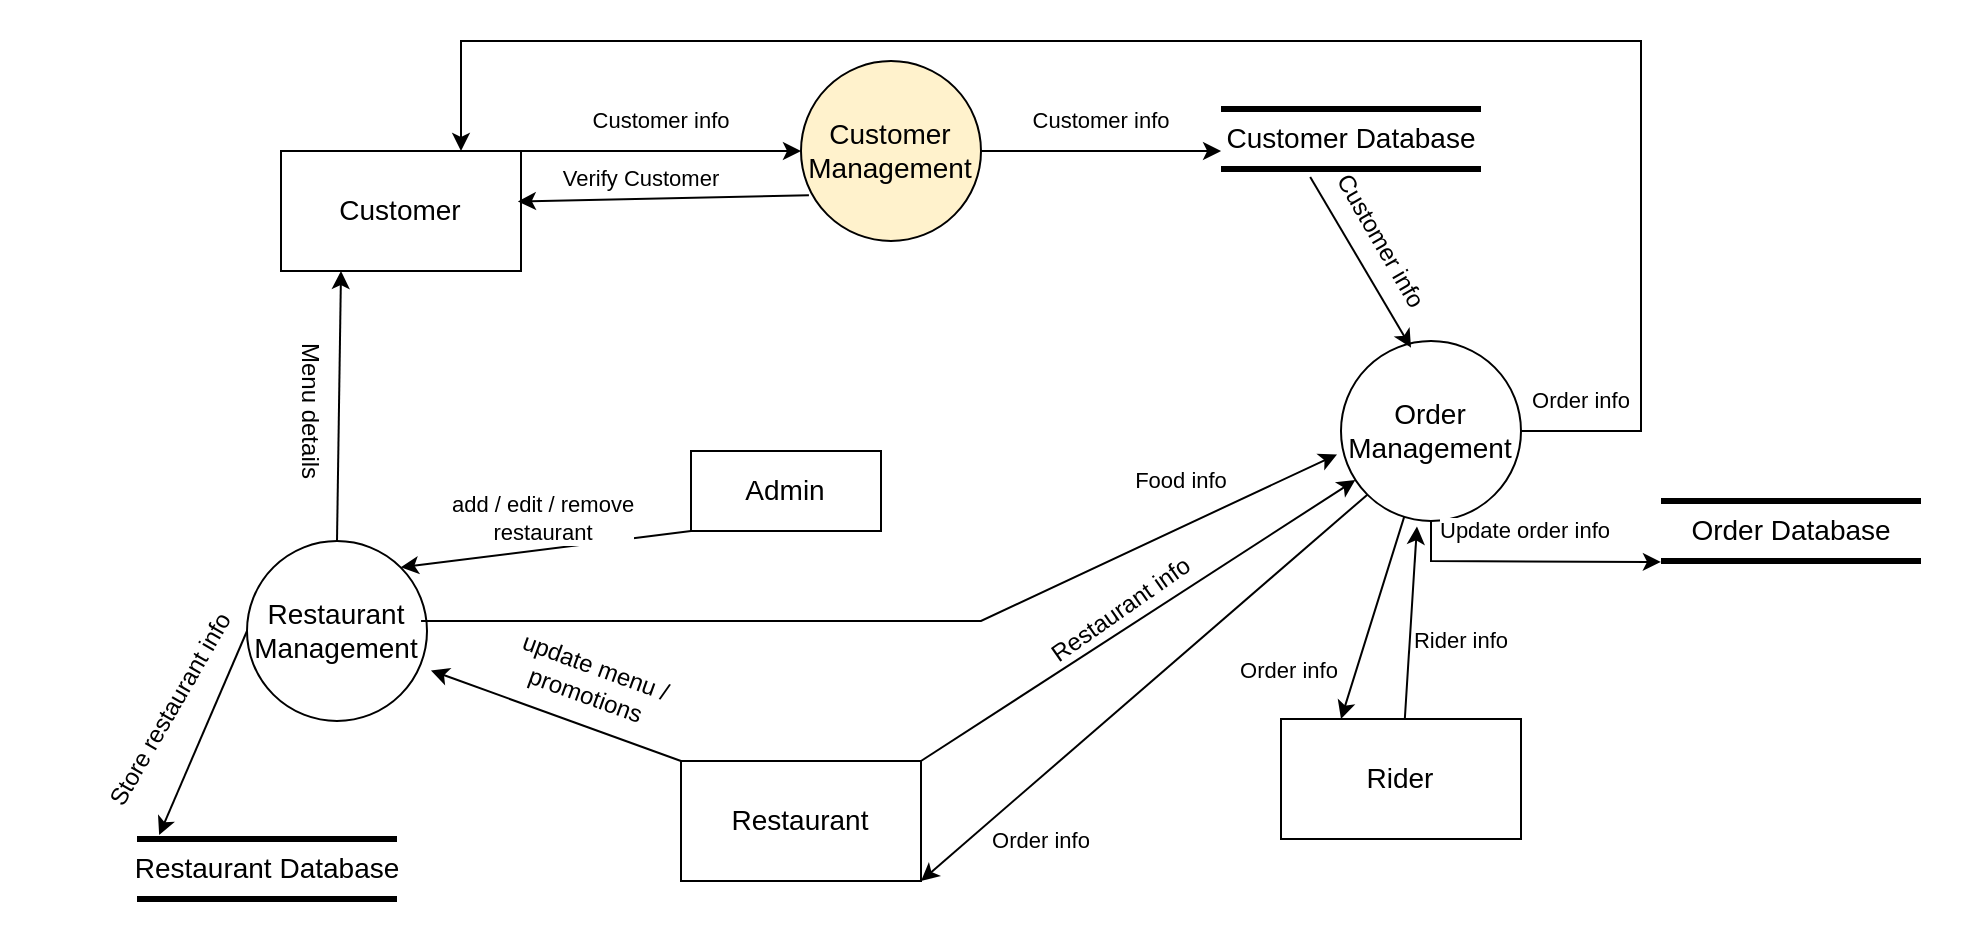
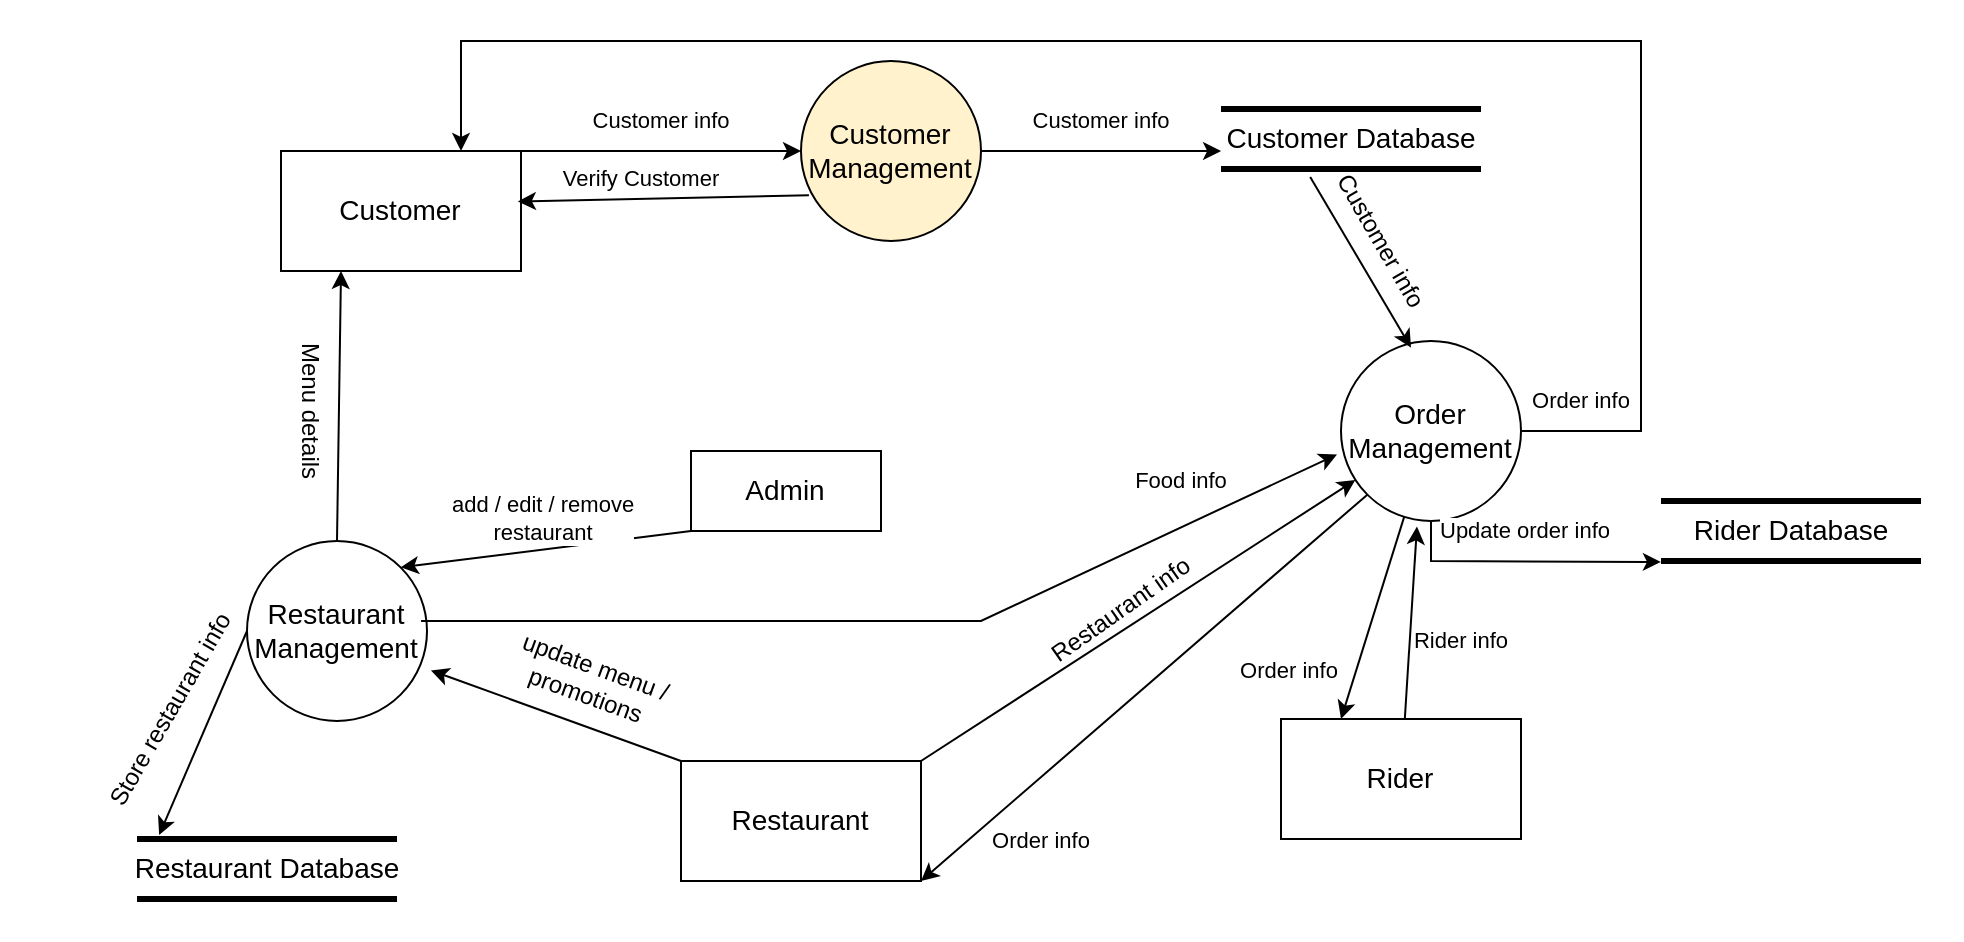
node "Order Database": label "Order Database" -> "Rider Database"
